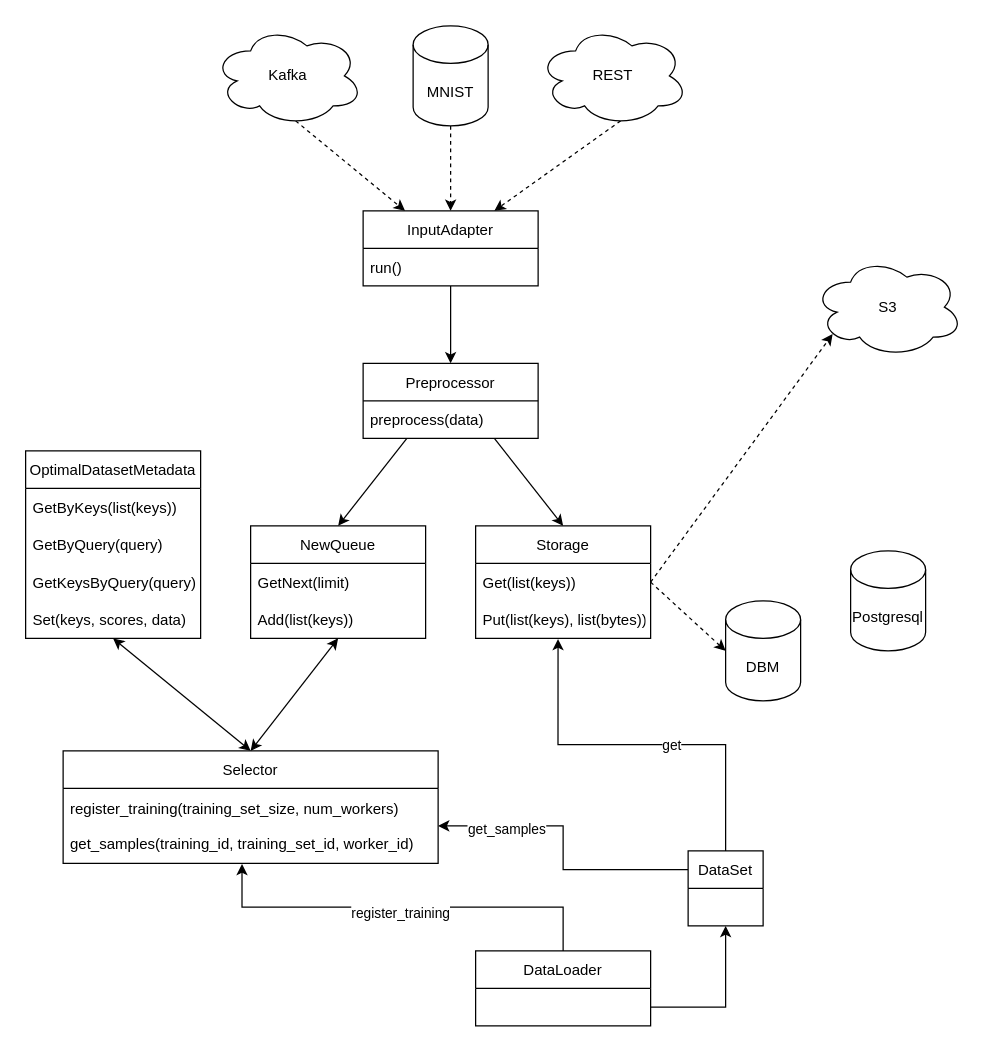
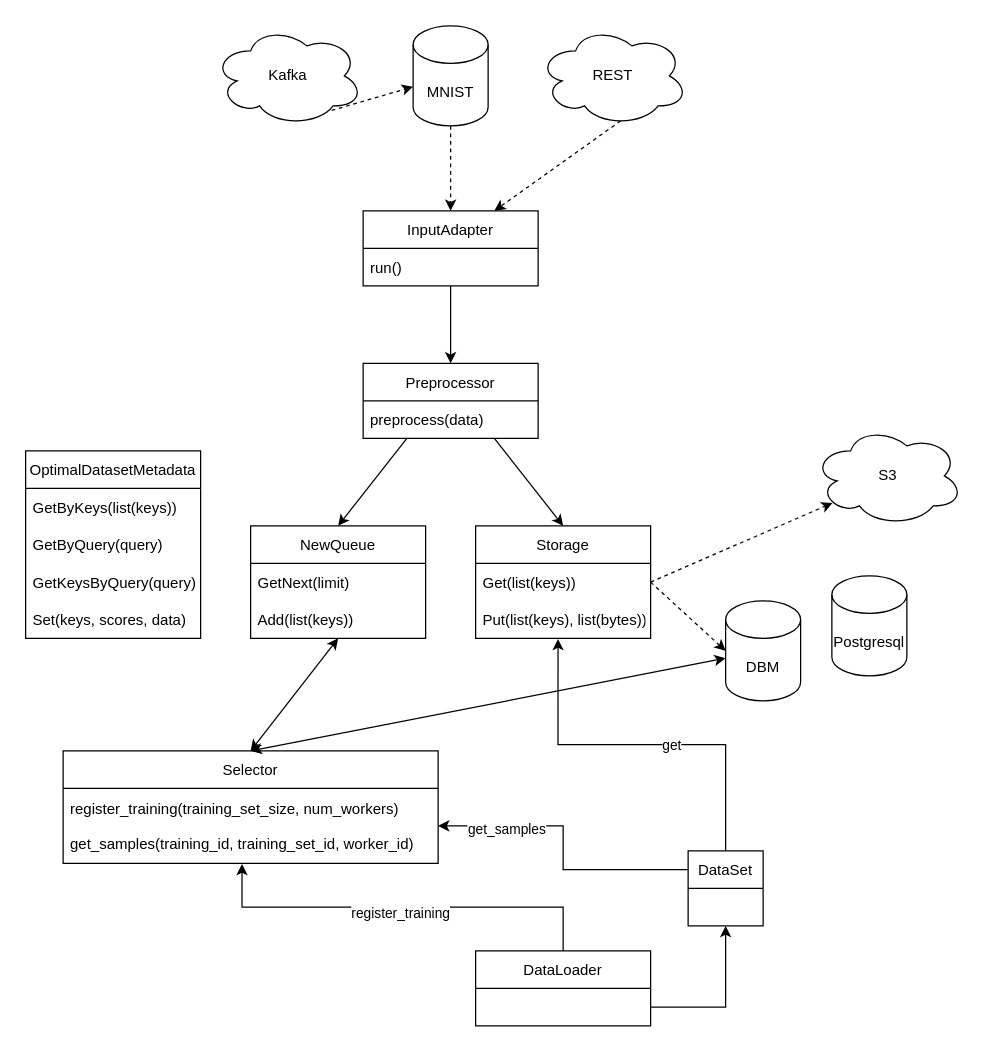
edge "Kafka" -> "InputAdapter": now "Kafka" -> "MNIST"
node "S3": moved (888, 307) -> (888, 476)
node "Postgresql": moved (888, 601) -> (869, 626)
edge "Set(keys, scores, data)" -- "Selector": now "DBM" -- "Selector"
